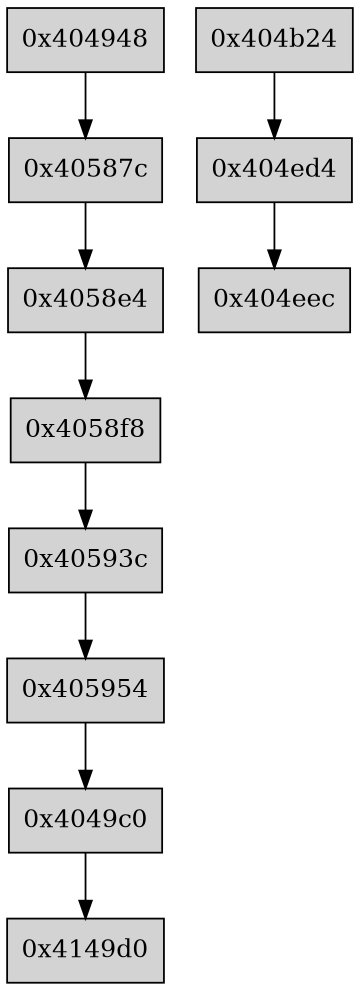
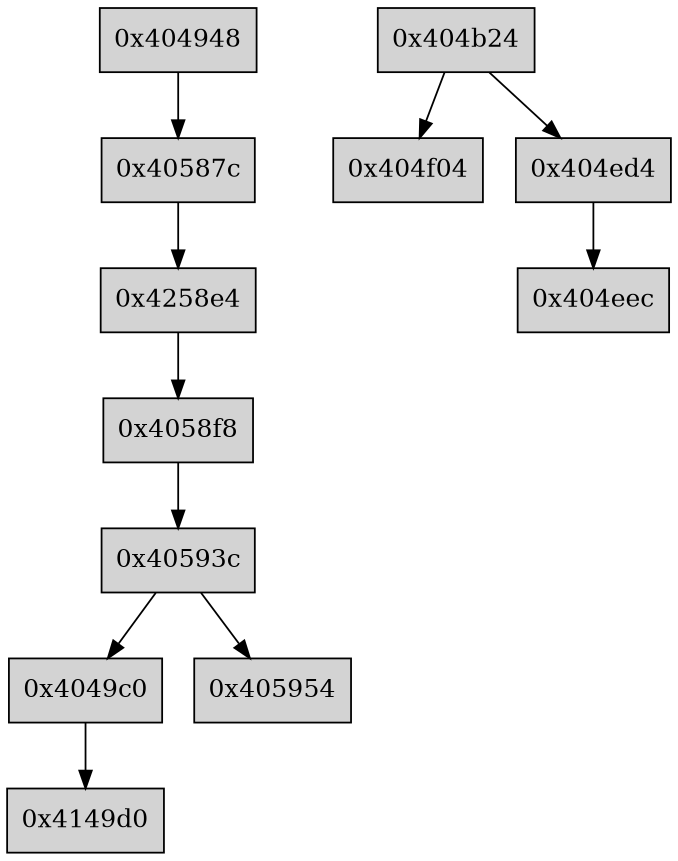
node "0x404f04": added
node "0x4058e4": label "0x4058e4" -> "0x4258e4"
edge "0x405954" -> "0x4049c0": now "0x40593c" -> "0x4049c0"
